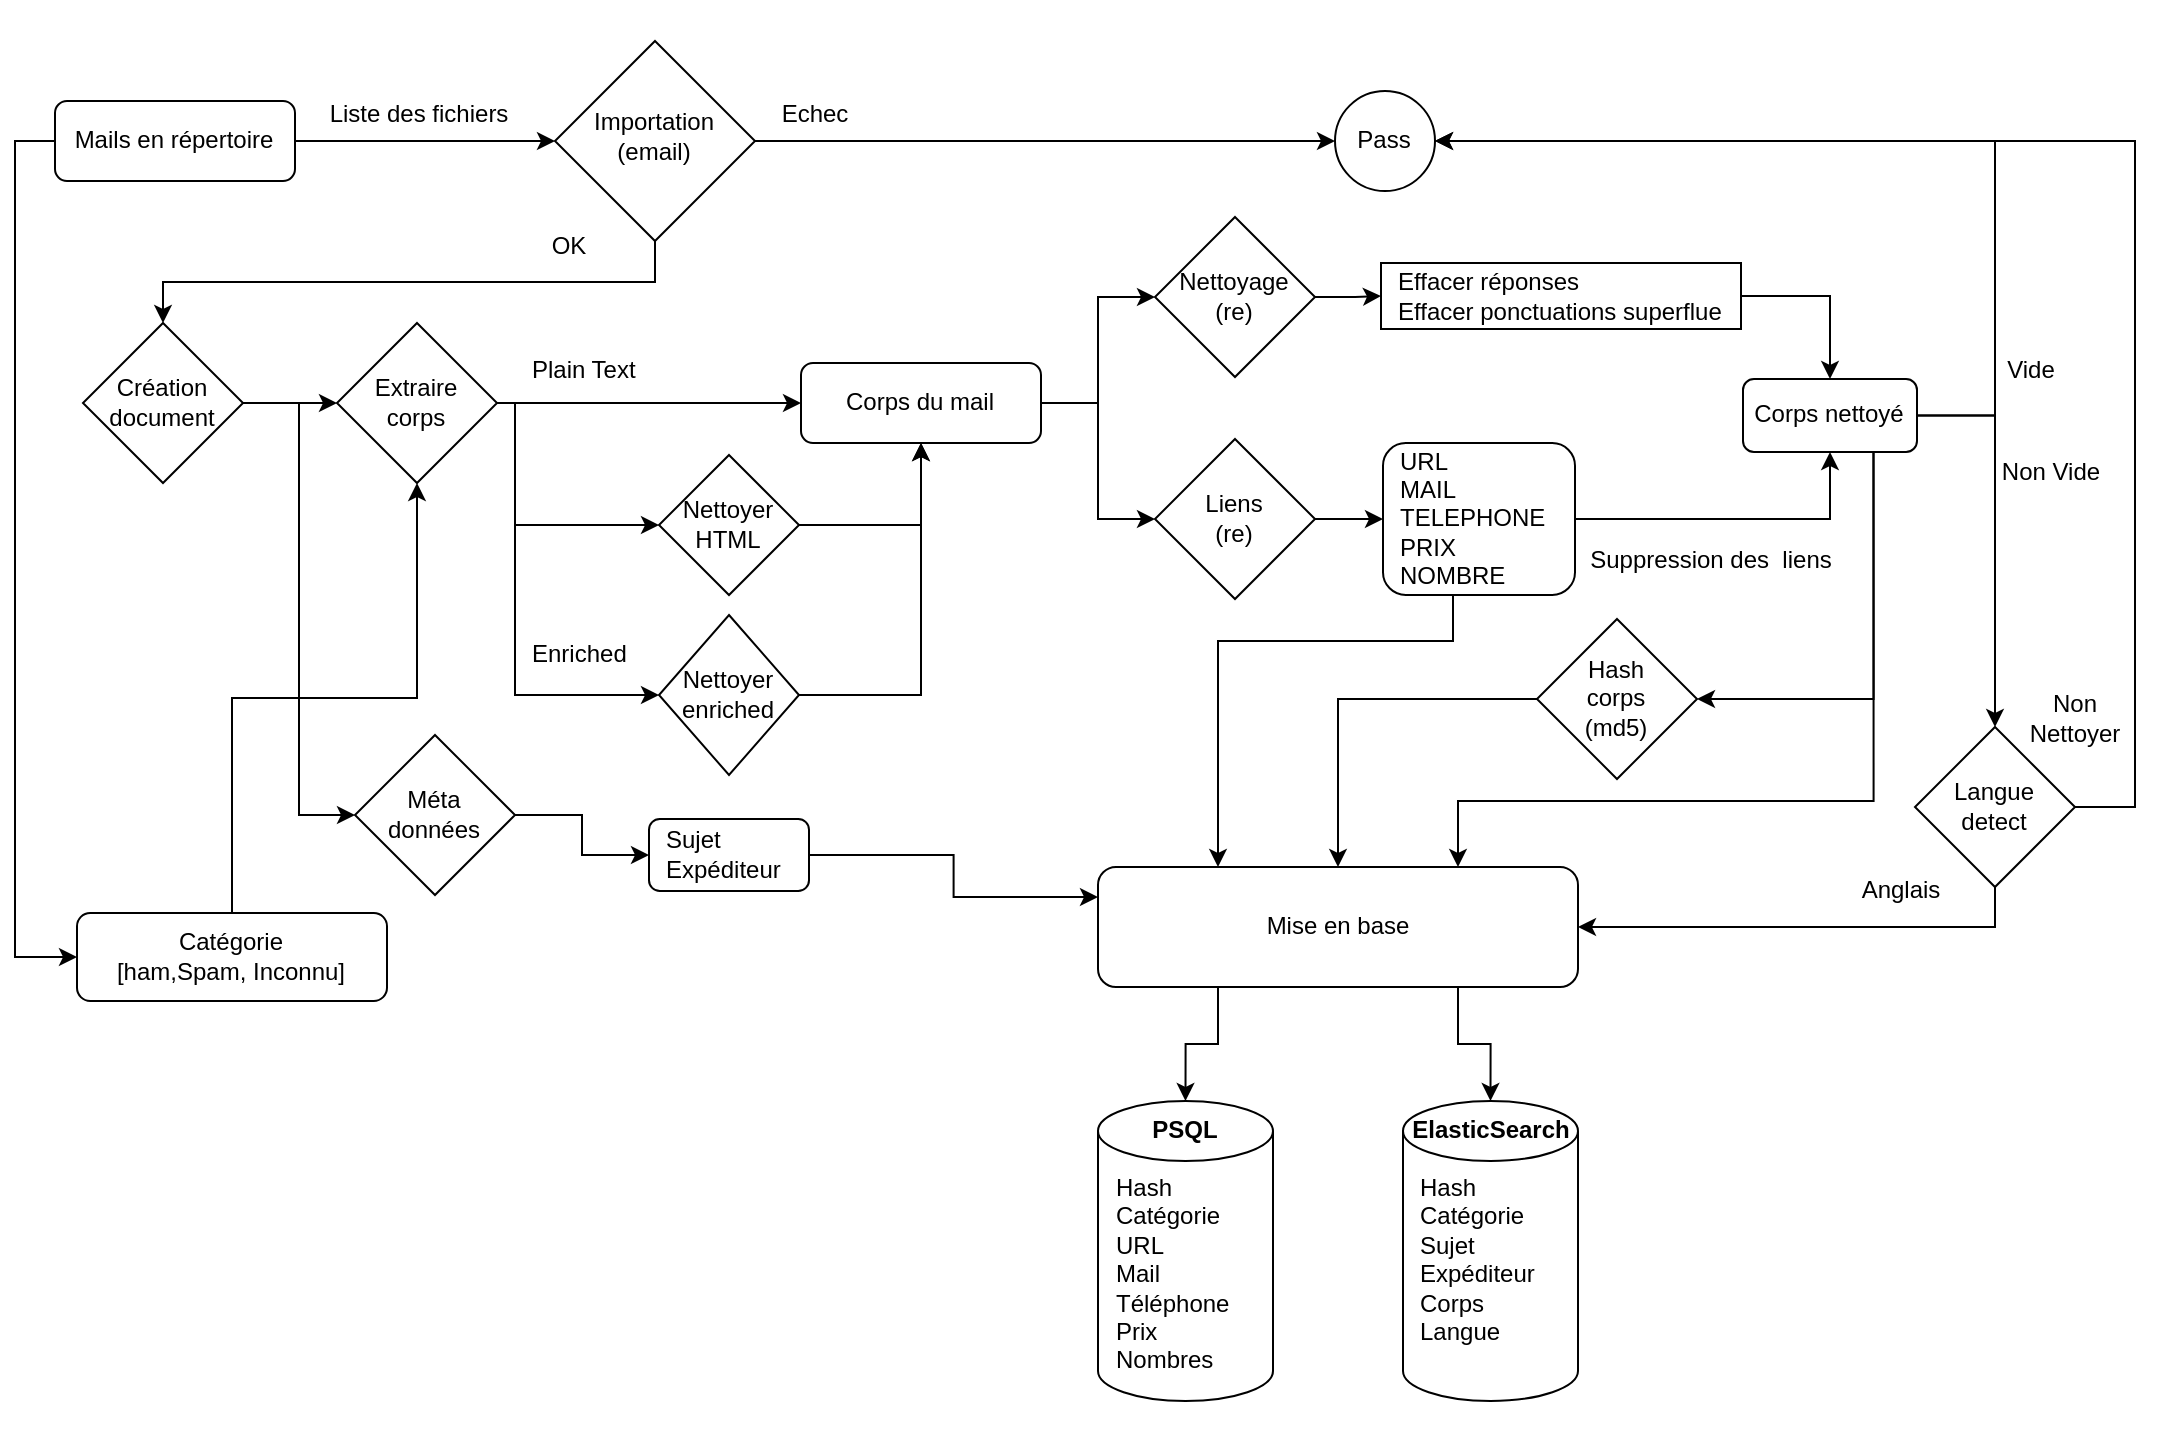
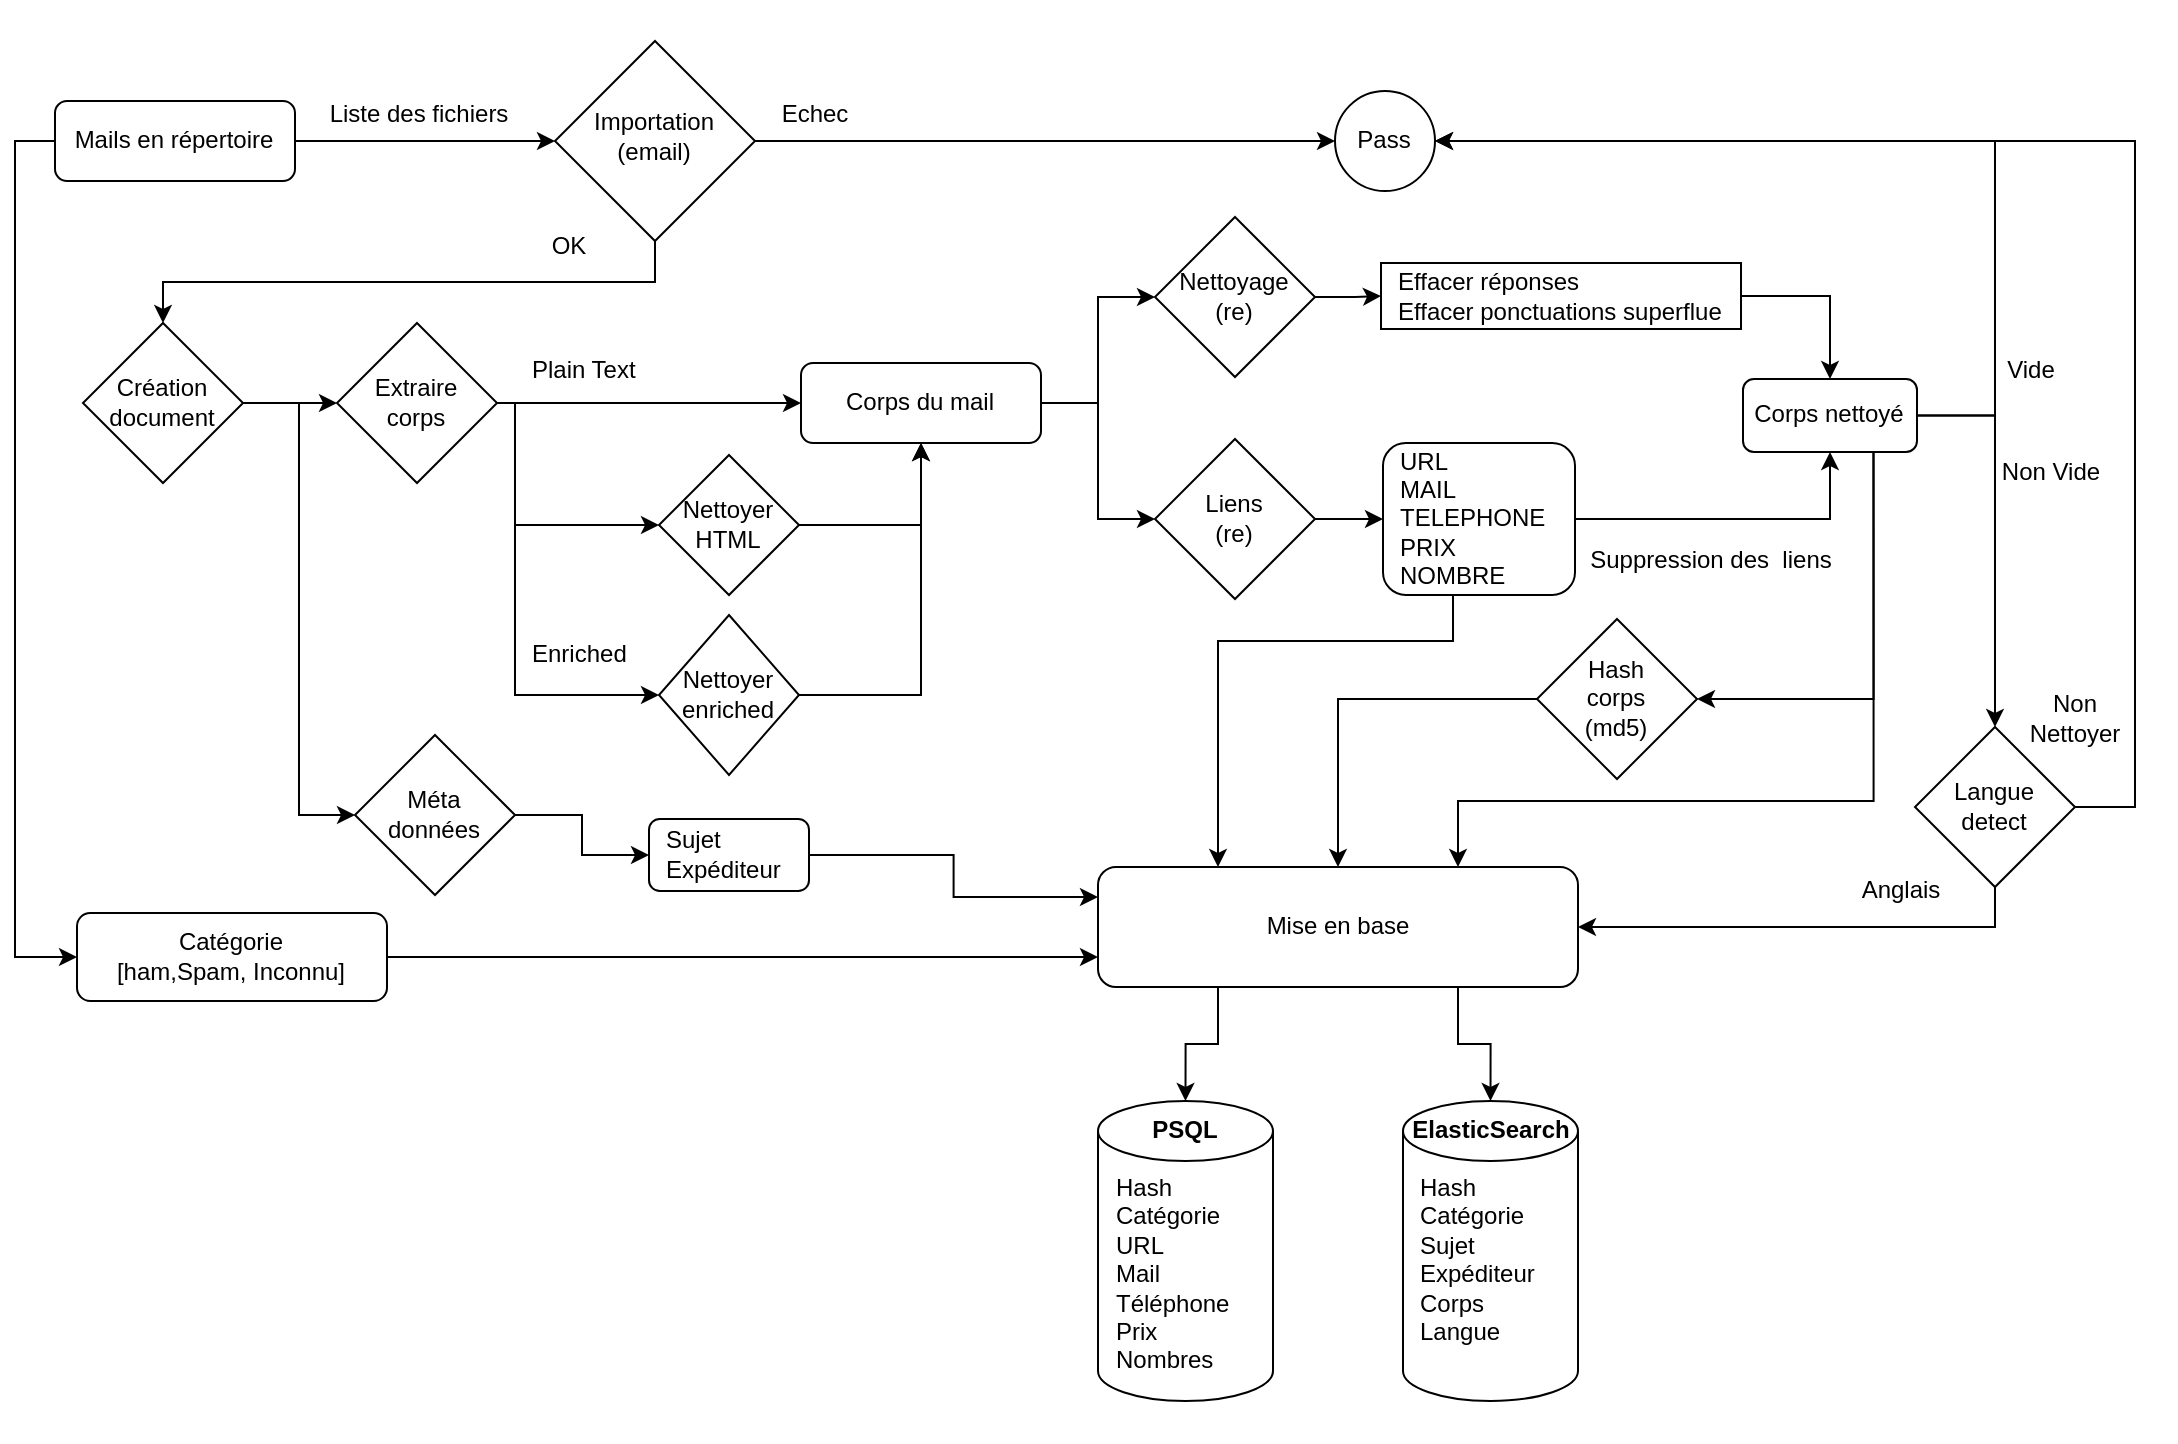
edge "Catégorie [ham,Spam, Inconnu]" -> "Extraire corps": now "Catégorie [ham,Spam, Inconnu]" -> "Mise en base"
